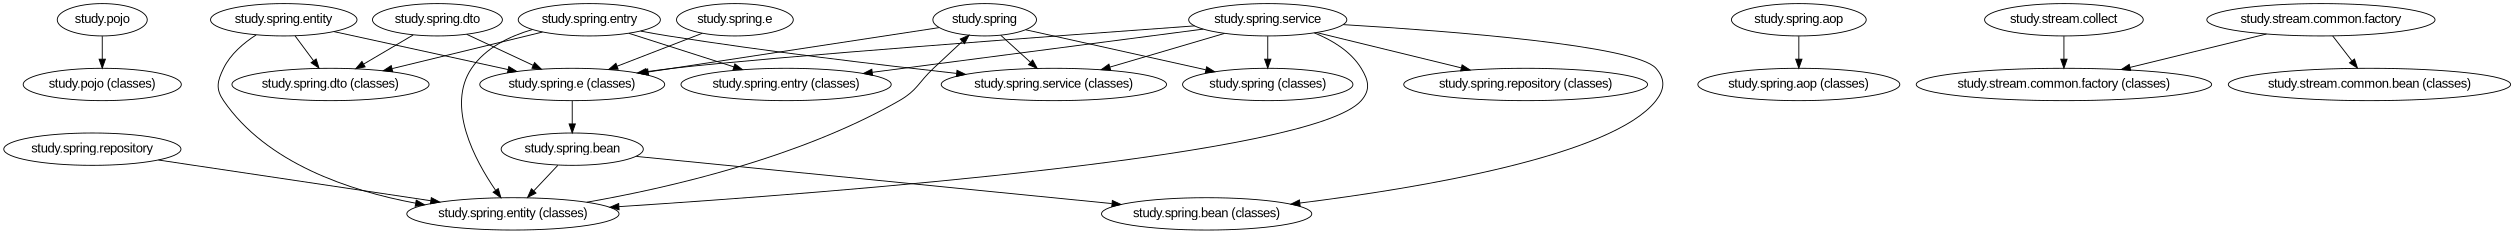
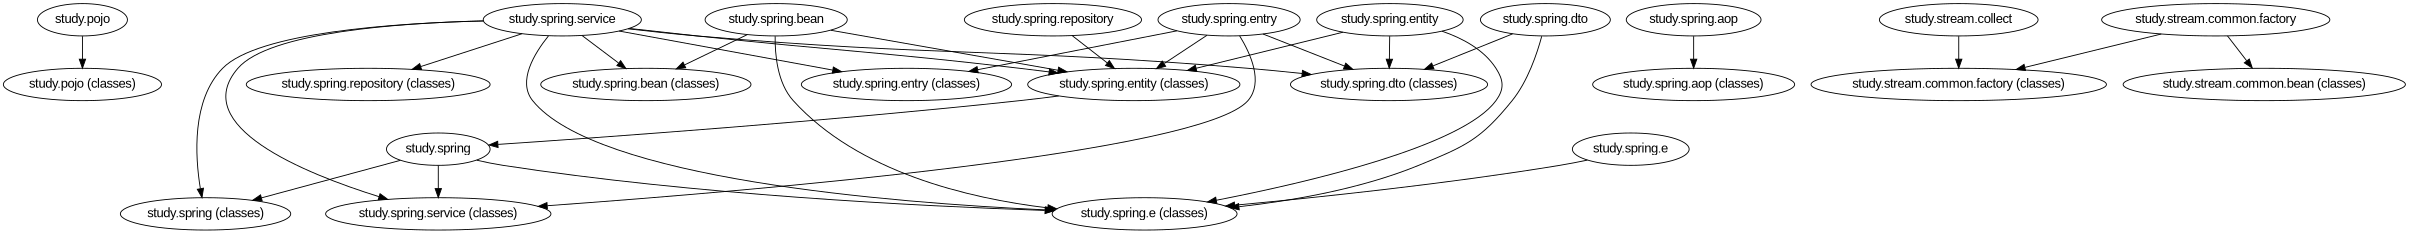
edge "study.spring.service" -> "study.spring.dto (classes)": added
edge "study.spring.e (classes)" -> "study.spring.bean": reversed
